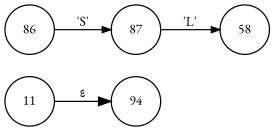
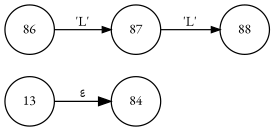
edge "86" -> "87": label "'S'" -> "'L'"
node "58": label "58" -> "88"
node "11": label "11" -> "13"
node "94": label "94" -> "84"
